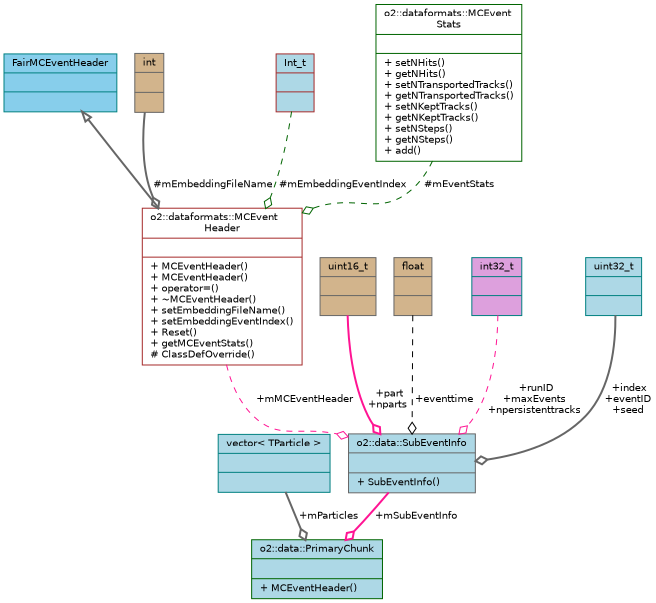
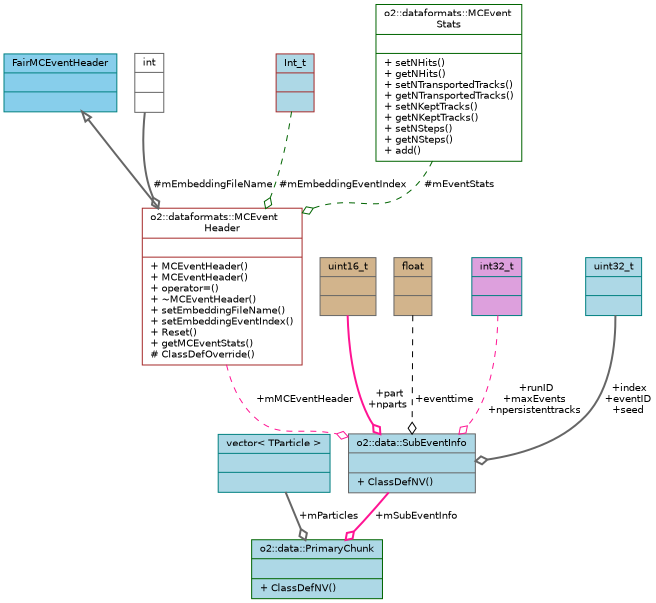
node "int": fillcolor tan -> white
node "o2::data::SubEventInfo": text "+ SubEventInfo()" -> "+ ClassDefNV()"
node "o2::data::PrimaryChunk": text "+ MCEventHeader()" -> "+ ClassDefNV()"
